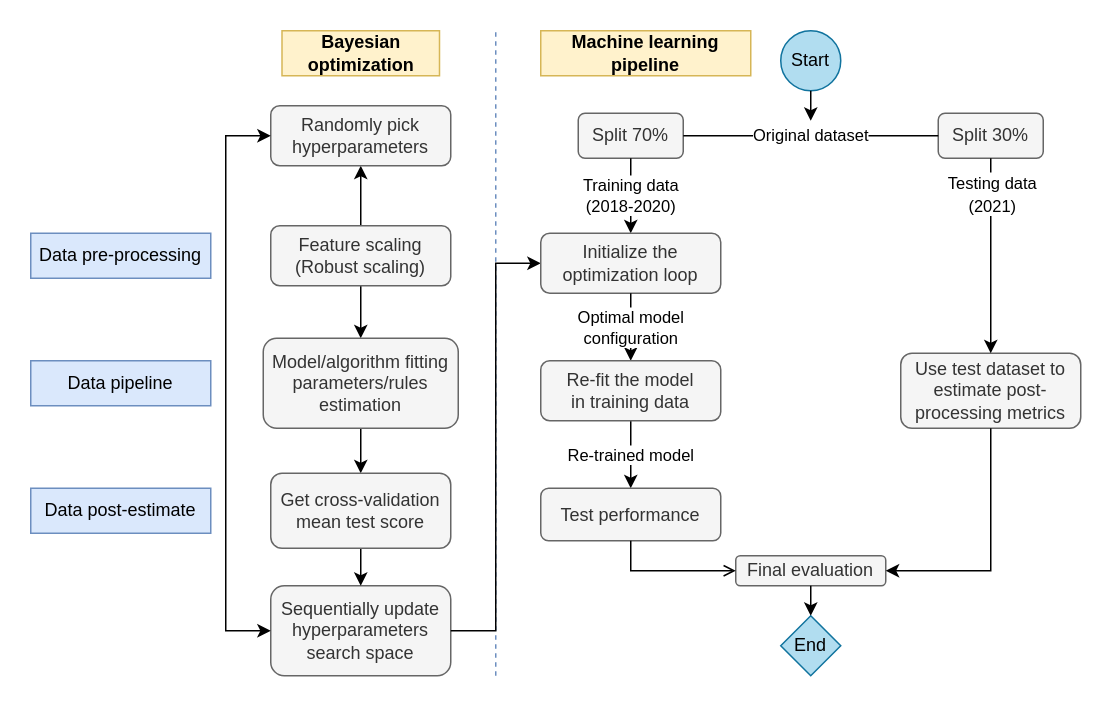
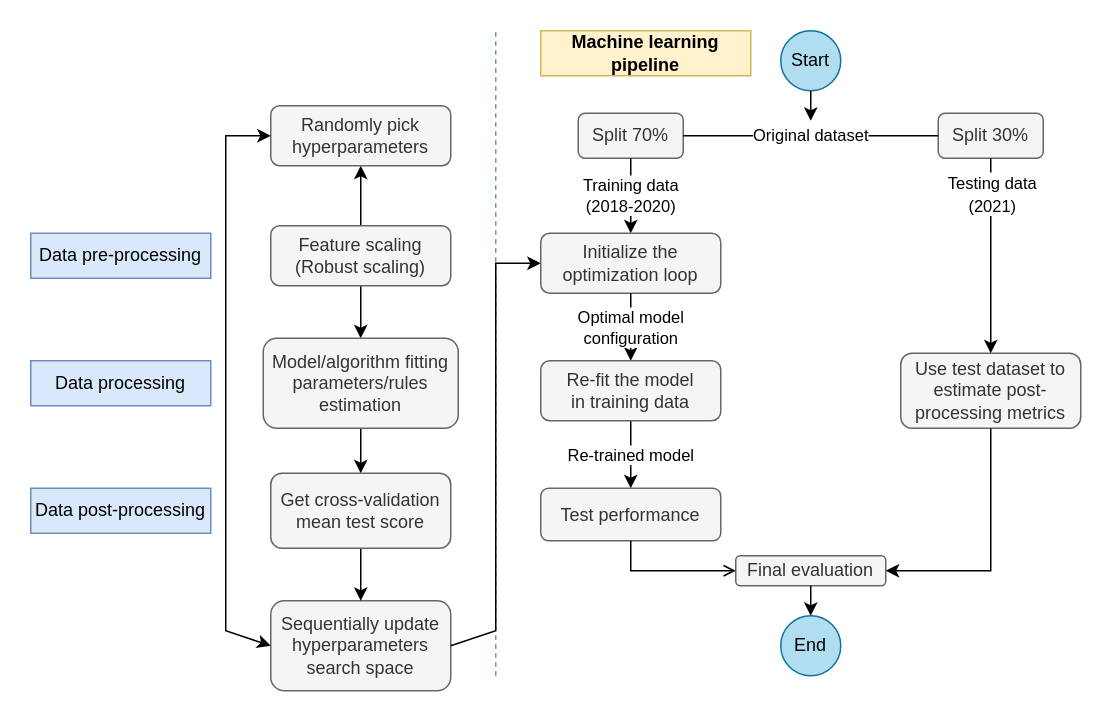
node "Bayesian optimization": removed
node "Data pipeline": label "Data pipeline" -> "Data processing"
node "Data post-estimate": label "Data post-estimate" -> "Data post-processing"
node "Sequentially update hyperparameters search space": moved (361, 631) -> (361, 646)
node "End": shape diamond -> ellipse
